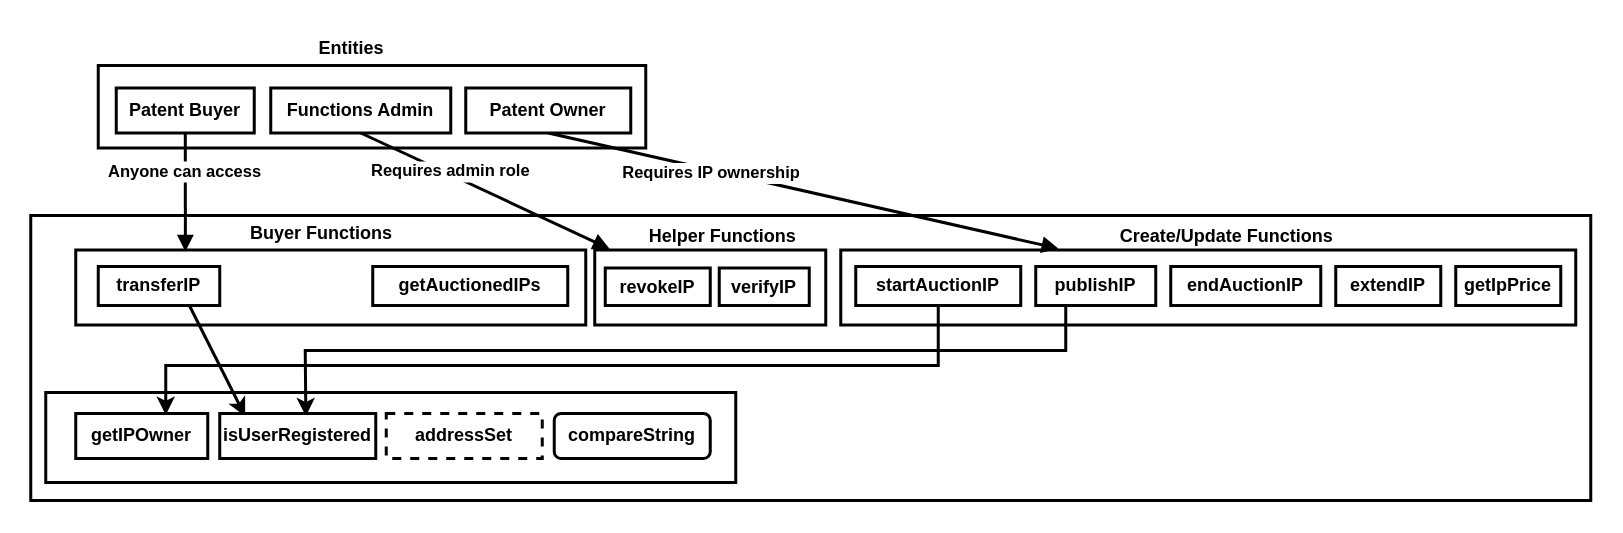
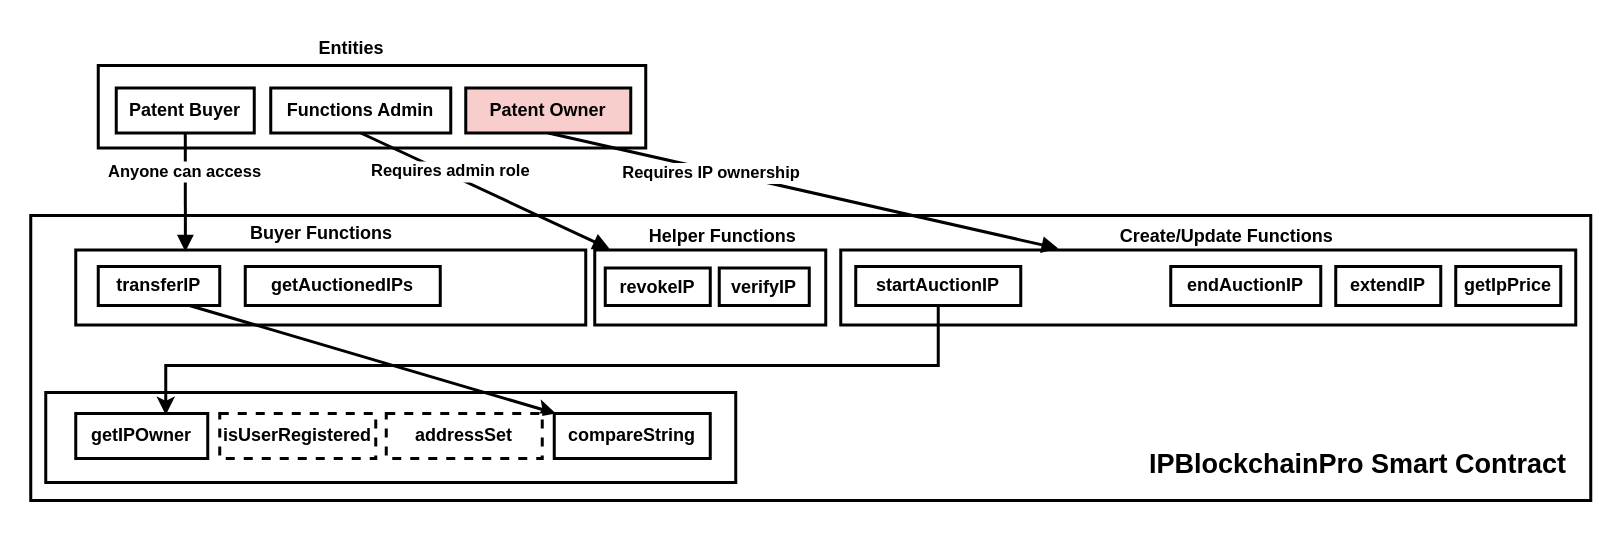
node "Patent Owner": fillcolor #ffffff -> #f8cecc
node "getAuctionedIPs": moved (470, 286) -> (343, 286)
node "publishIP": removed
edge "publishIP" -> "isUserRegistered": removed
edge "transferIP" -> "isUserRegistered": now "transferIP" -> "compareString"
node "isUserRegistered": style solid -> dashed
node "compareString": shape rounded rectangle -> rectangle
node "IPBlockchainPro Smart Contract": added
